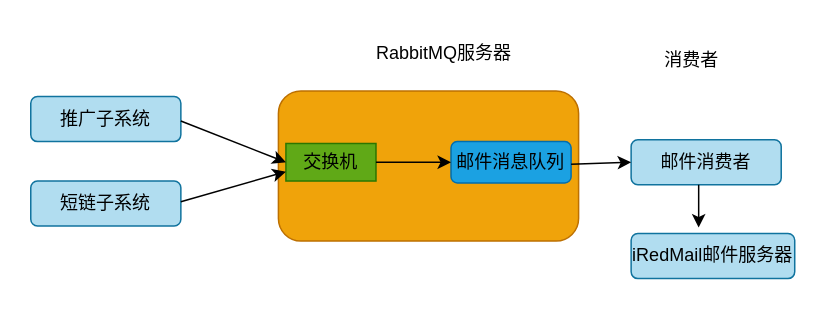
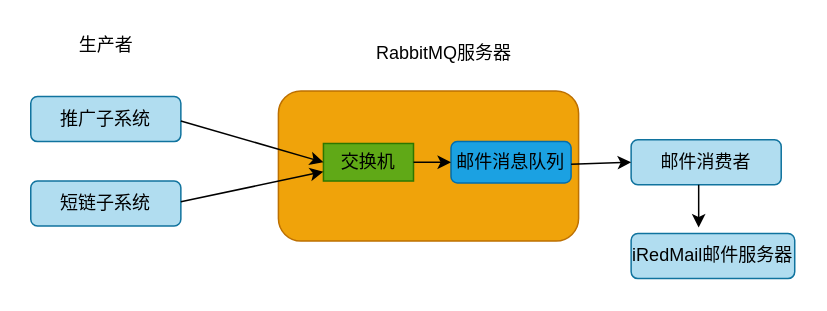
node "生产者": added
node "消费者": removed
node "交换机": moved (331, 162) -> (368, 162)
